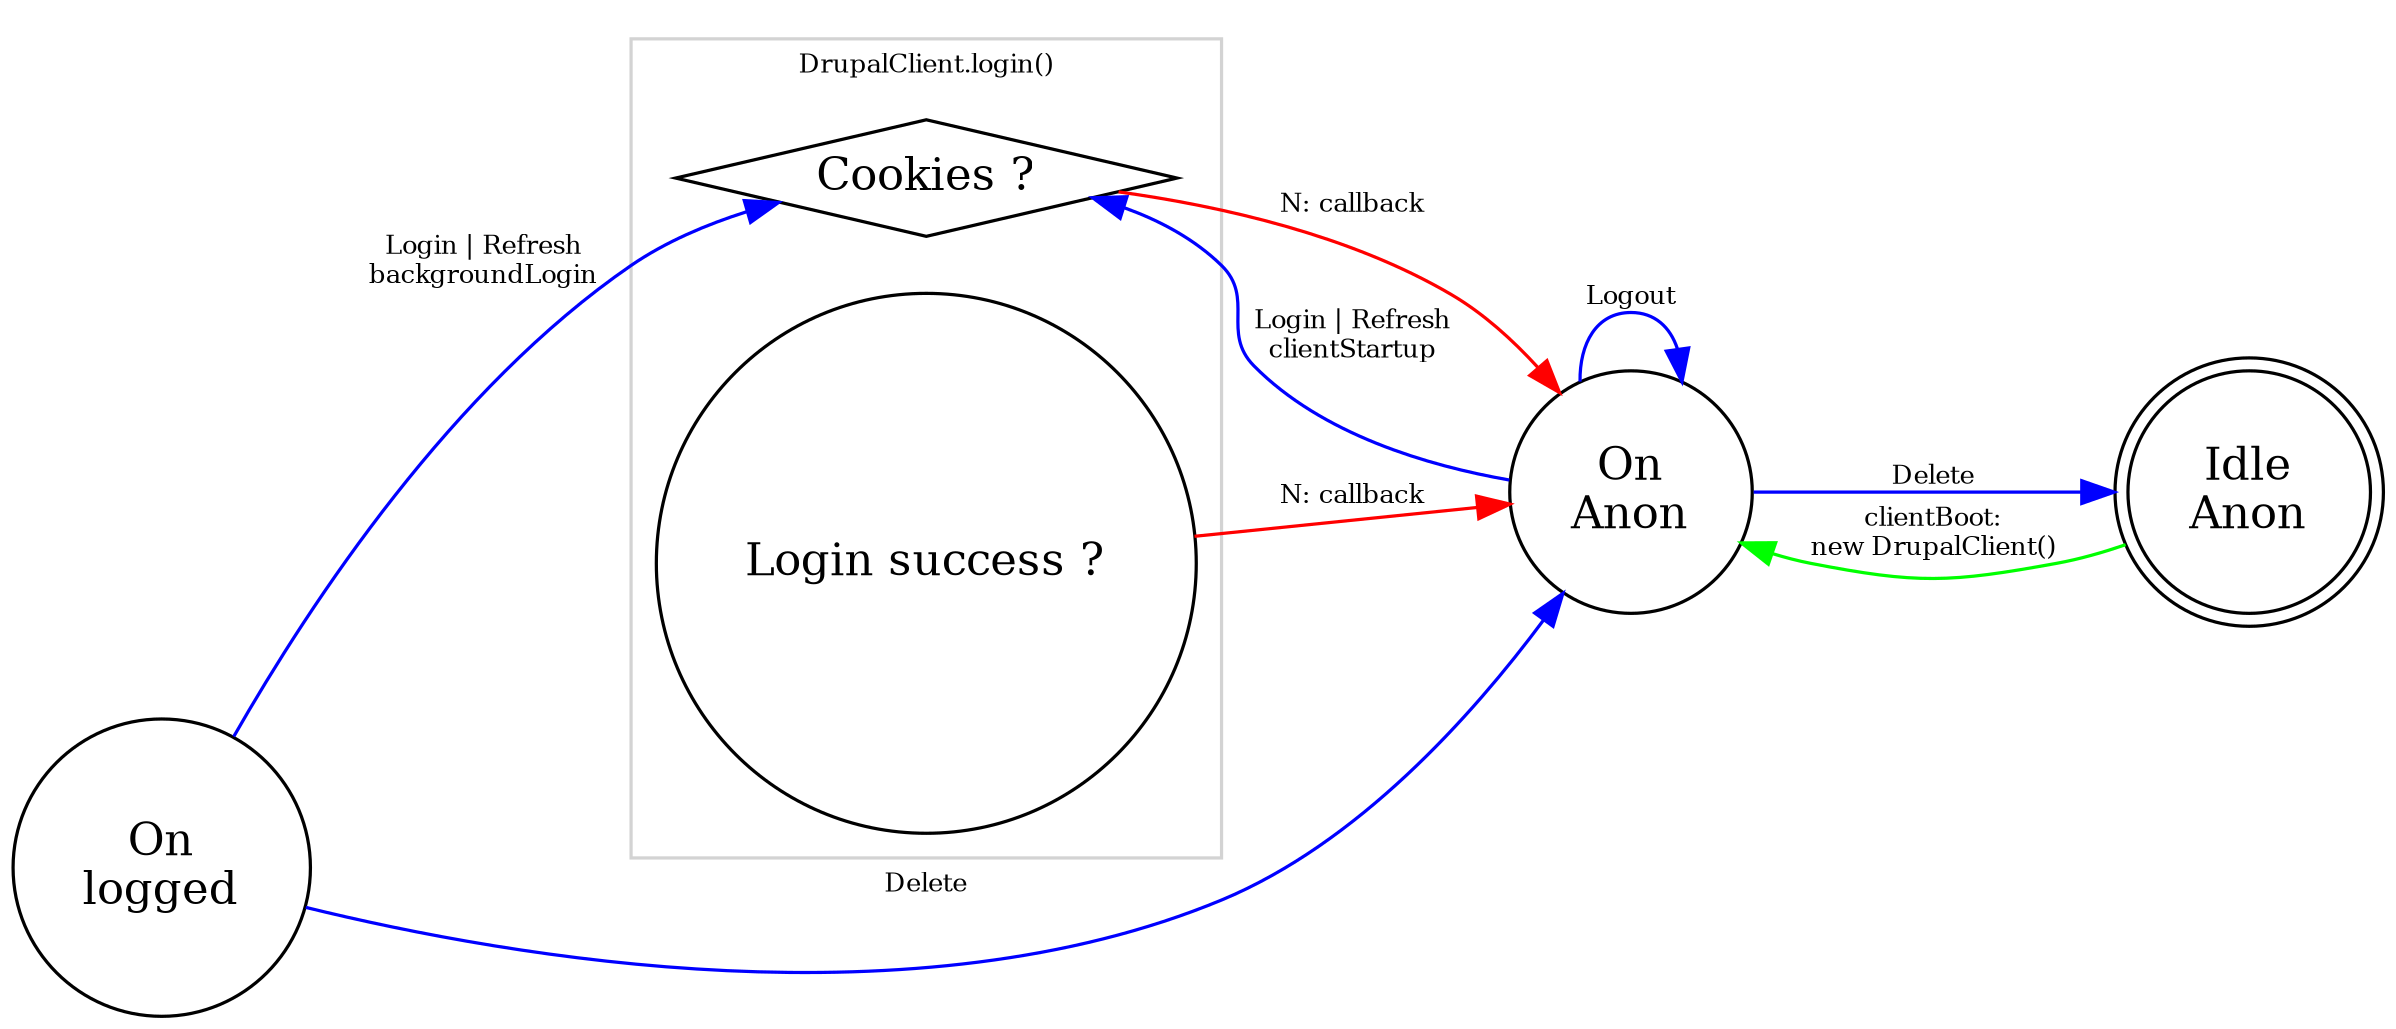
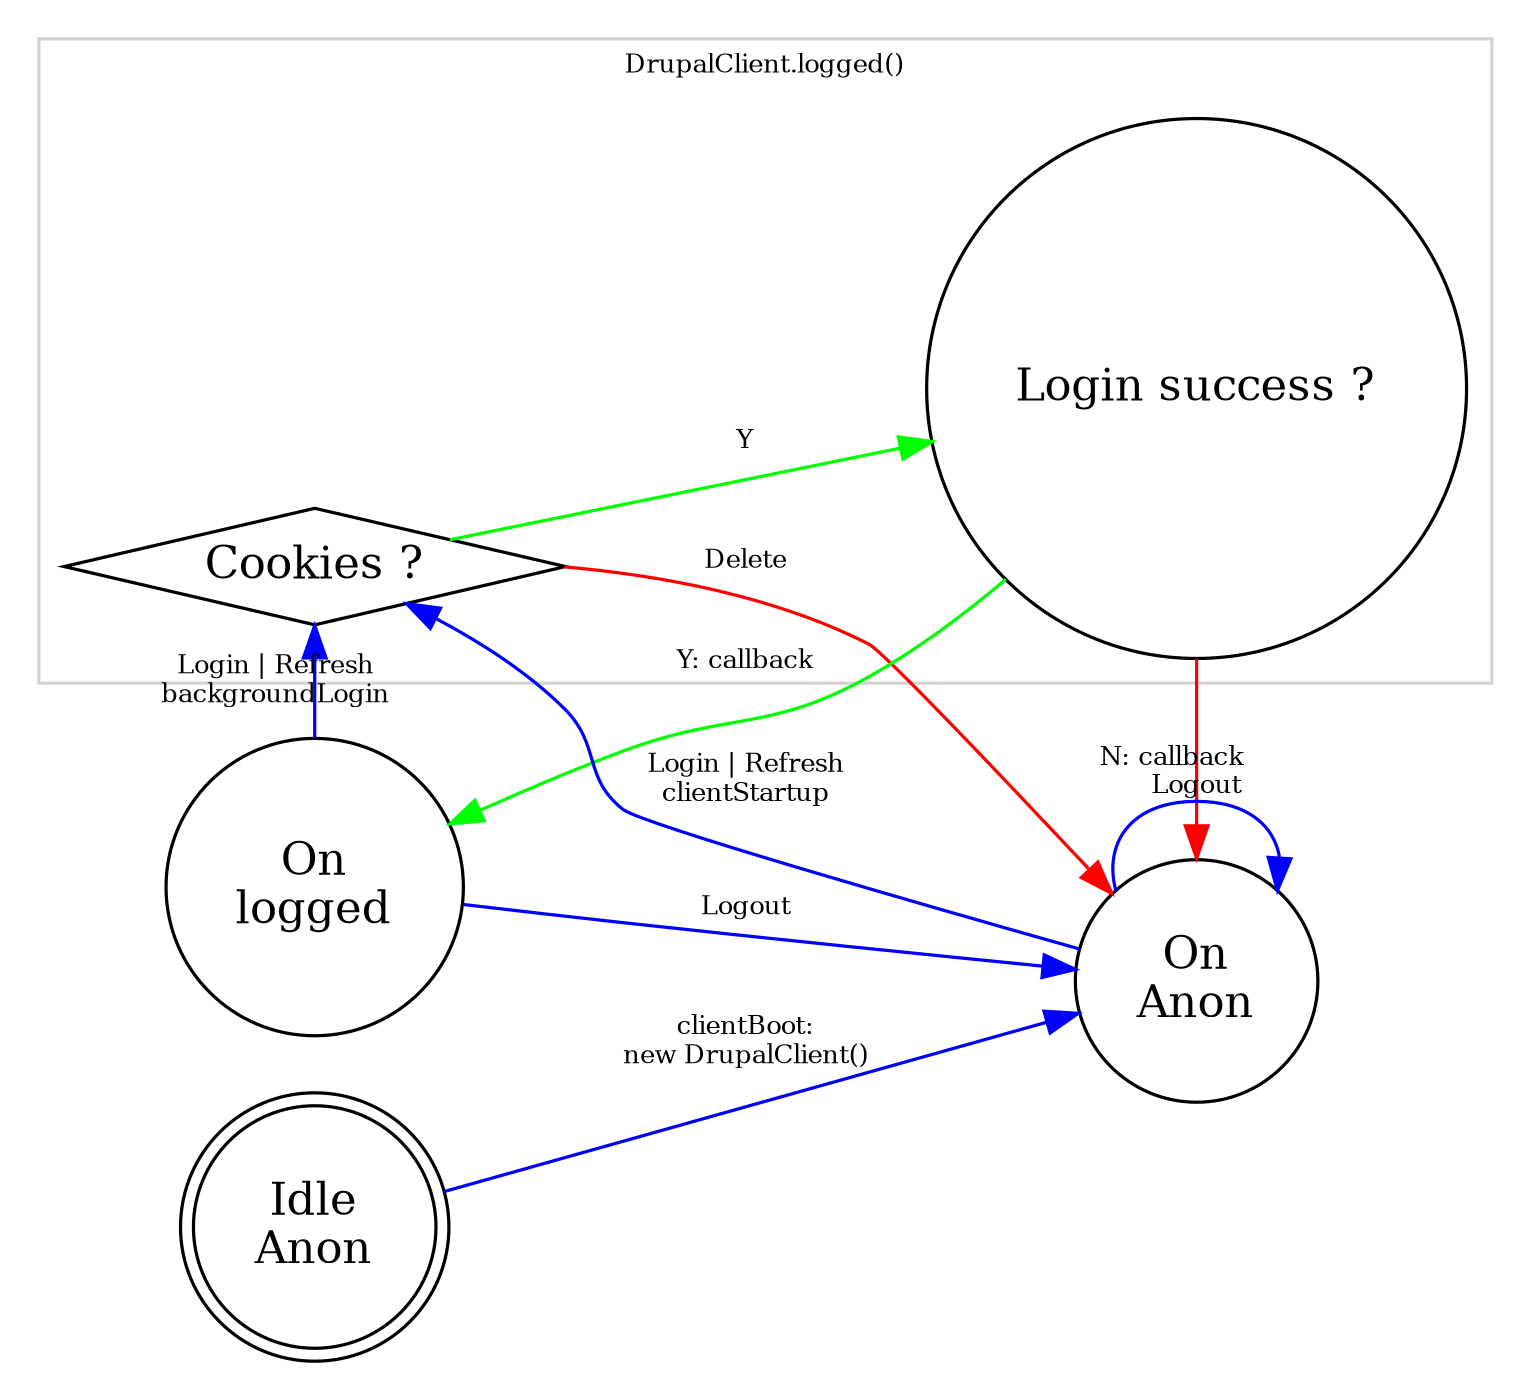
cluster "DrupalClient.login()": label "DrupalClient.login()" -> "DrupalClient.logged()"
edge "Cookies ?" -> "On Anon": label "N: callback" -> "Delete"
edge "On Anon" -> "Idle Anon": removed, label "Delete"
edge "Cookies ?" -> "Login success ?": added, label "Y"
edge "Idle Anon" -> "On Anon": color green -> blue
edge "Login success ?" -> "On logged": added, label "Y: callback"
edge "On logged" -> "On Anon": label "Delete" -> "Logout"
